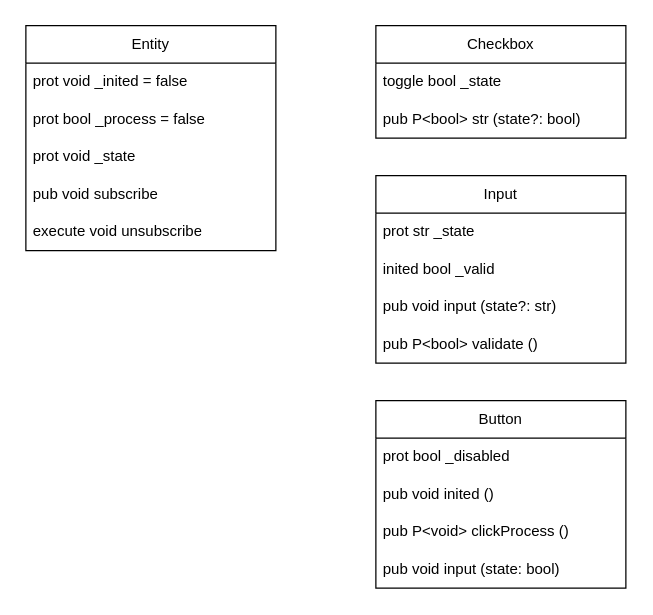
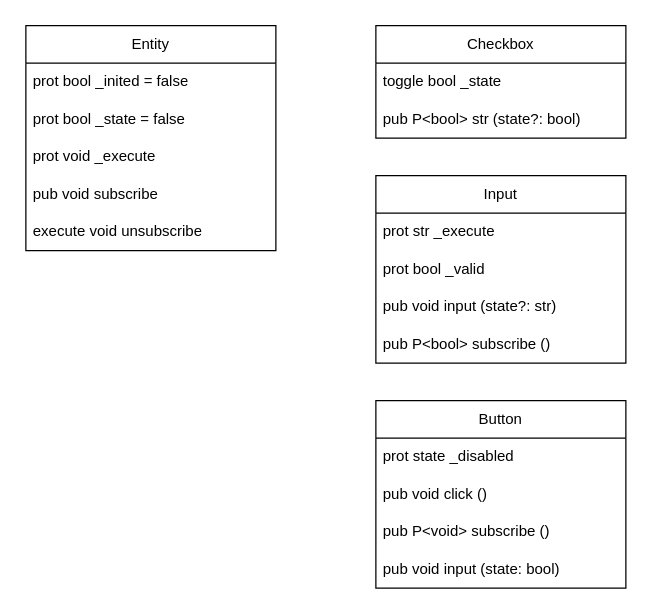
node "prot void _inited = false": label "prot void _inited = false" -> "prot bool _inited = false"
node "prot bool _process = false": label "prot bool _process = false" -> "prot bool _state = false"
node "prot void _state": label "prot void _state" -> "prot void _execute"
node "prot str _state": label "prot str _state" -> "prot str _execute"
node "inited bool _valid": label "inited bool _valid" -> "prot bool _valid"
node "pub P<bool> validate ()": label "pub P<bool> validate ()" -> "pub P<bool> subscribe ()"
node "prot bool _disabled": label "prot bool _disabled" -> "prot state _disabled"
node "pub void inited ()": label "pub void inited ()" -> "pub void click ()"
node "pub P<void> clickProcess ()": label "pub P<void> clickProcess ()" -> "pub P<void> subscribe ()"
